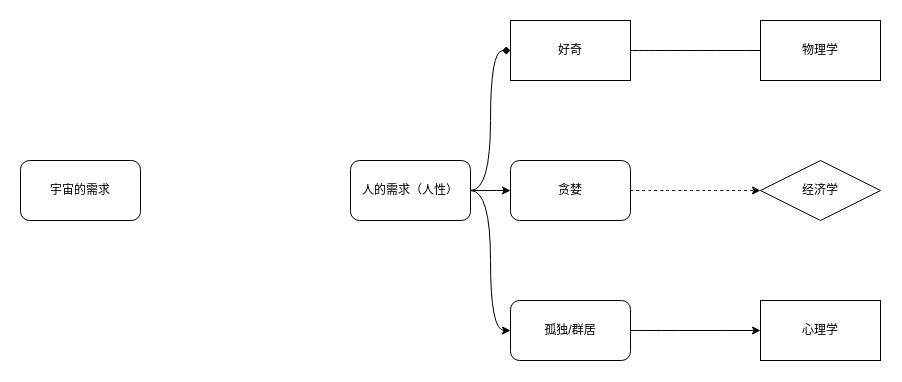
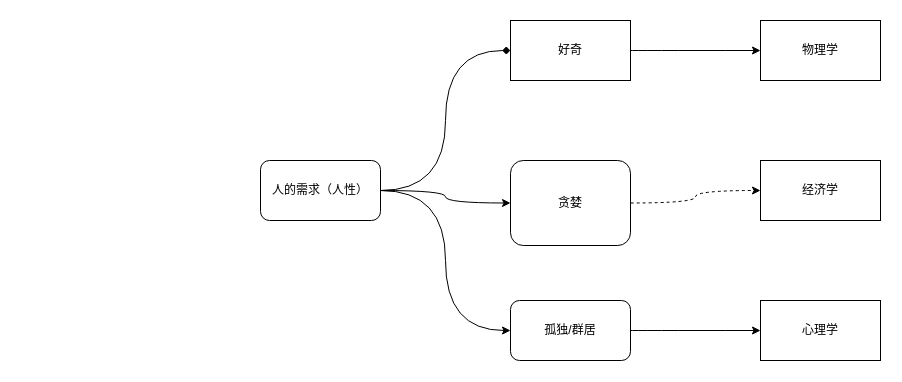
edge "好奇" -- "物理学": arrowhead none -> classic
node "宇宙的需求": removed
node "人的需求（人性）": moved (411, 191) -> (321, 191)
node "贪婪": size 120x60 -> 120x85
node "经济学": shape diamond -> rectangle
